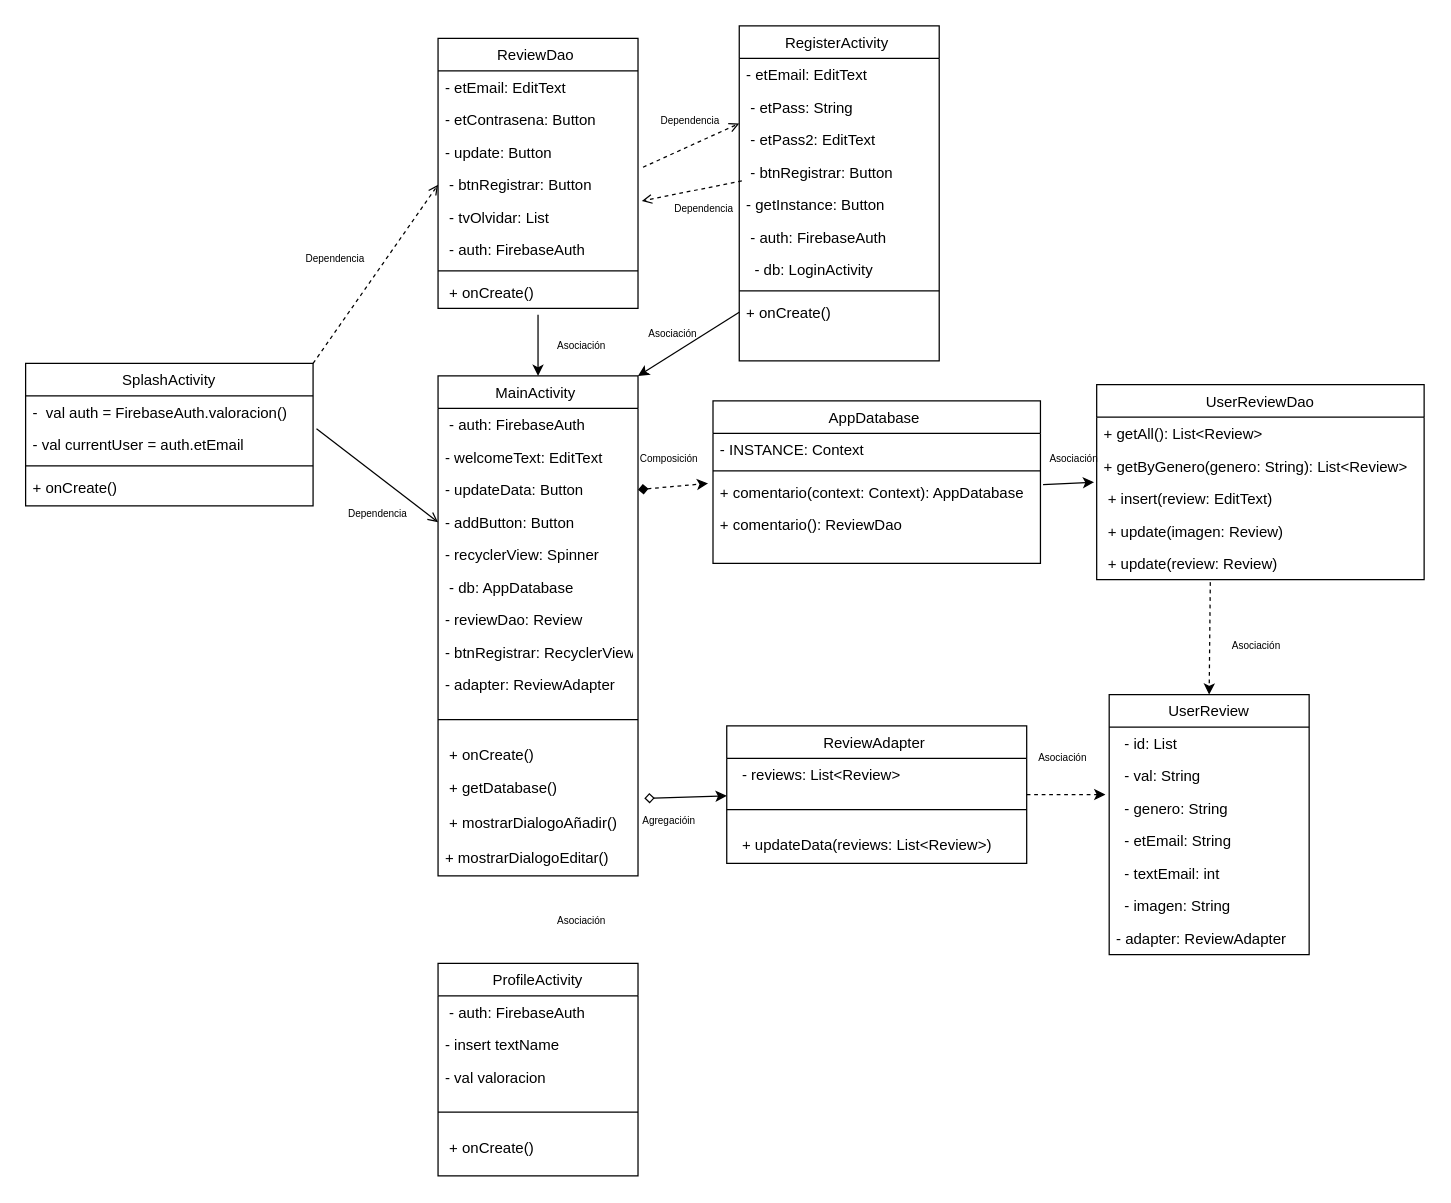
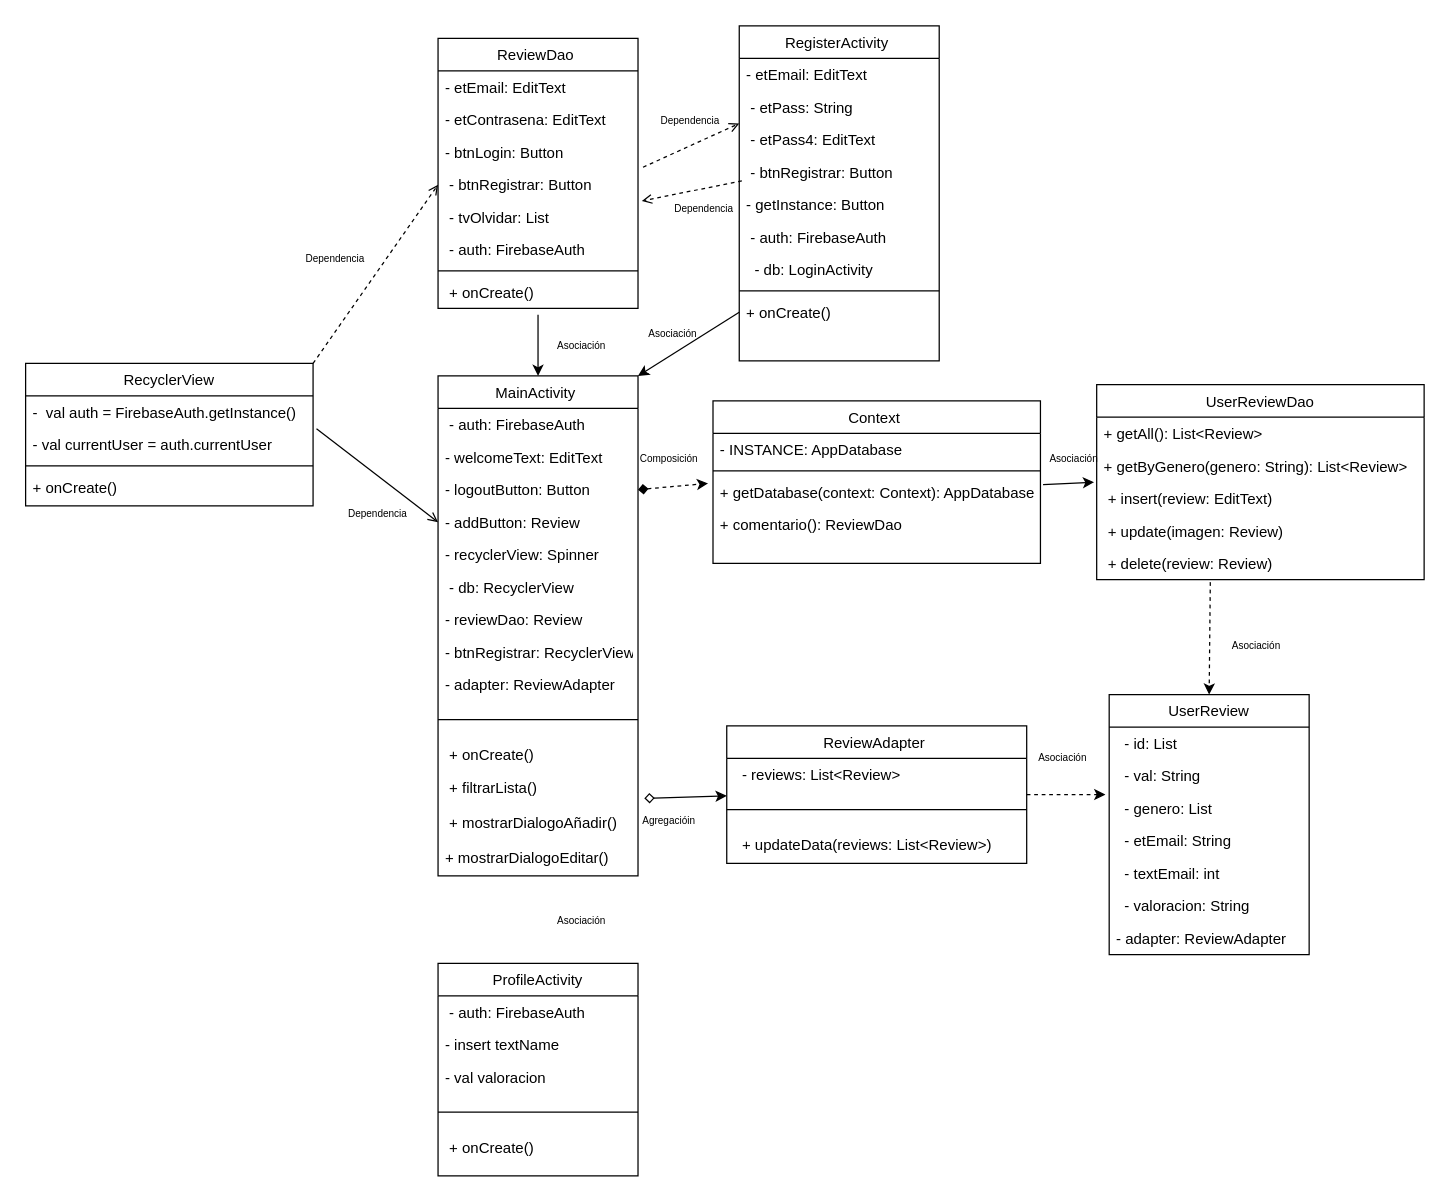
node "- etContrasena: Button": label "- etContrasena: Button" -> "- etContrasena: EditText"
node "- etPass2: EditText": label "- etPass2: EditText" -> "- etPass4: EditText"
node "- update: Button": label "- update: Button" -> "- btnLogin: Button"
node "SplashActivity": label "SplashActivity" -> "RecyclerView"
node "- val auth = FirebaseAuth.valoracion()": label "- val auth = FirebaseAuth.valoracion()" -> "- val auth = FirebaseAuth.getInstance()"
node "AppDatabase": label "AppDatabase" -> "Context"
node "- val currentUser = auth.etEmail": label "- val currentUser = auth.etEmail" -> "- val currentUser = auth.currentUser"
node "- INSTANCE: Context": label "- INSTANCE: Context" -> "- INSTANCE: AppDatabase"
node "- updateData: Button": label "- updateData: Button" -> "- logoutButton: Button"
node "+ comentario(context: Context): AppDatabase": label "+ comentario(context: Context): AppDatabase" -> "+ getDatabase(context: Context): AppDatabase"
node "- addButton: Button": label "- addButton: Button" -> "- addButton: Review"
node "+ update(review: Review)": label "+ update(review: Review)" -> "+ delete(review: Review)"
node "- db: AppDatabase": label "- db: AppDatabase" -> "- db: RecyclerView"
node "+ getDatabase()": label "+ getDatabase()" -> "+ filtrarLista()"
node "- genero: String": label "- genero: String" -> "- genero: List"
node "- imagen: String": label "- imagen: String" -> "- valoracion: String"
